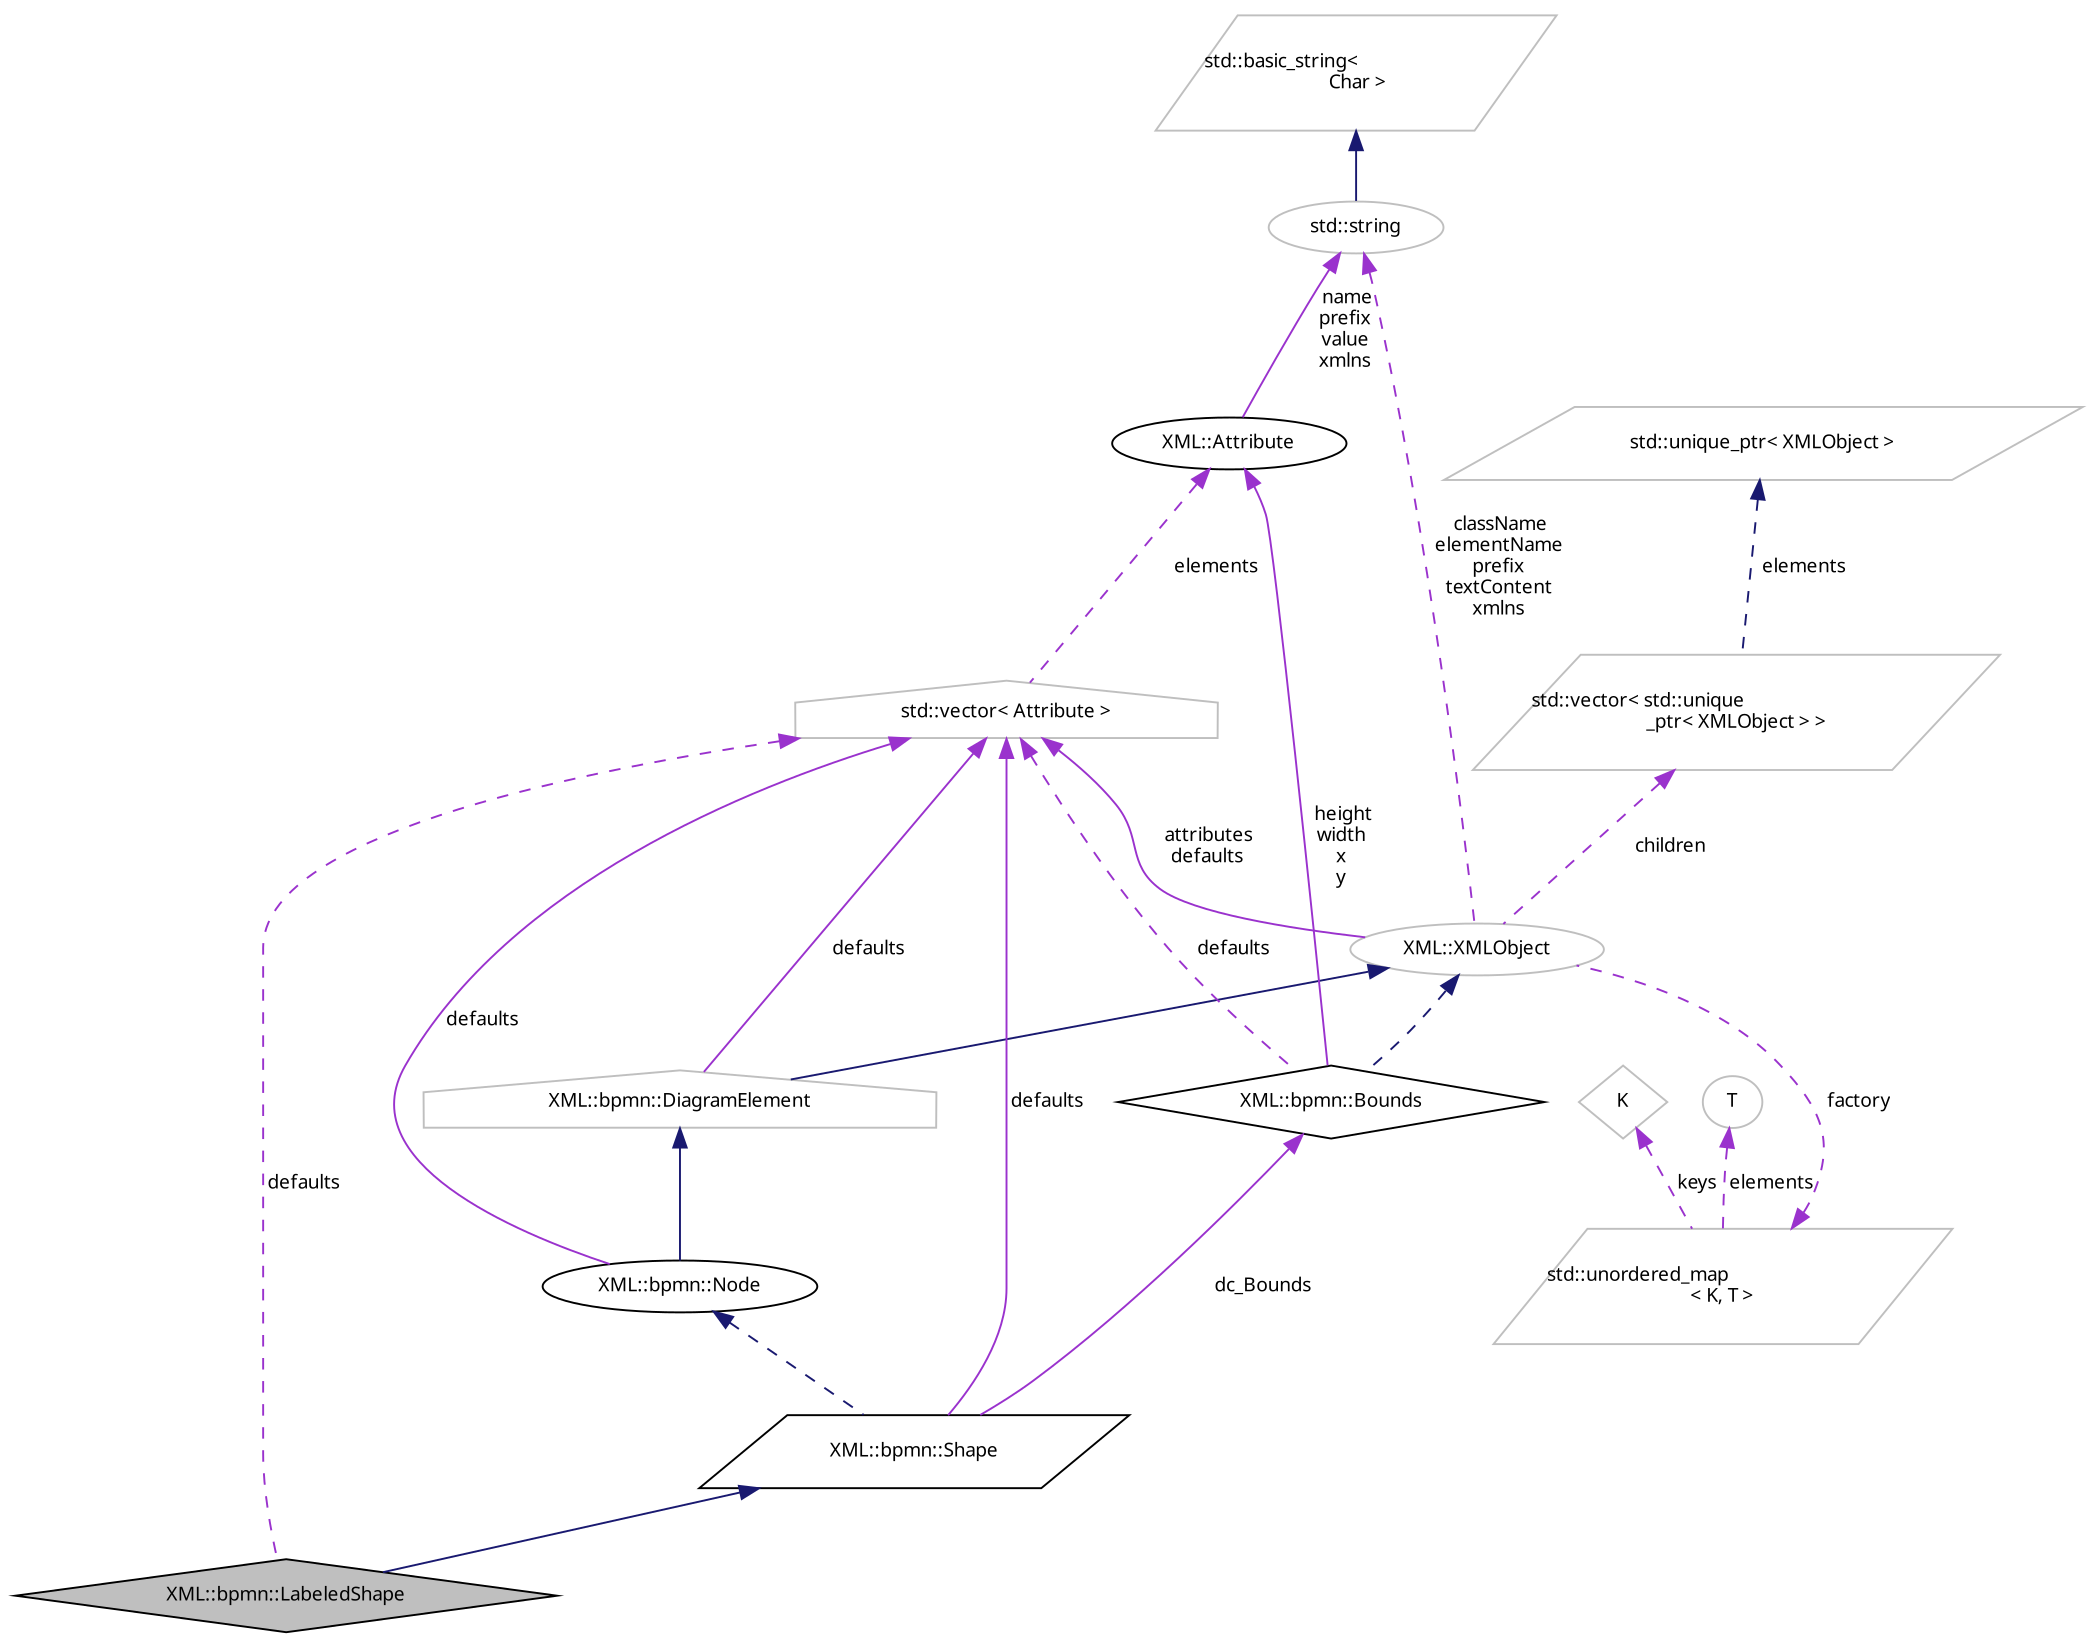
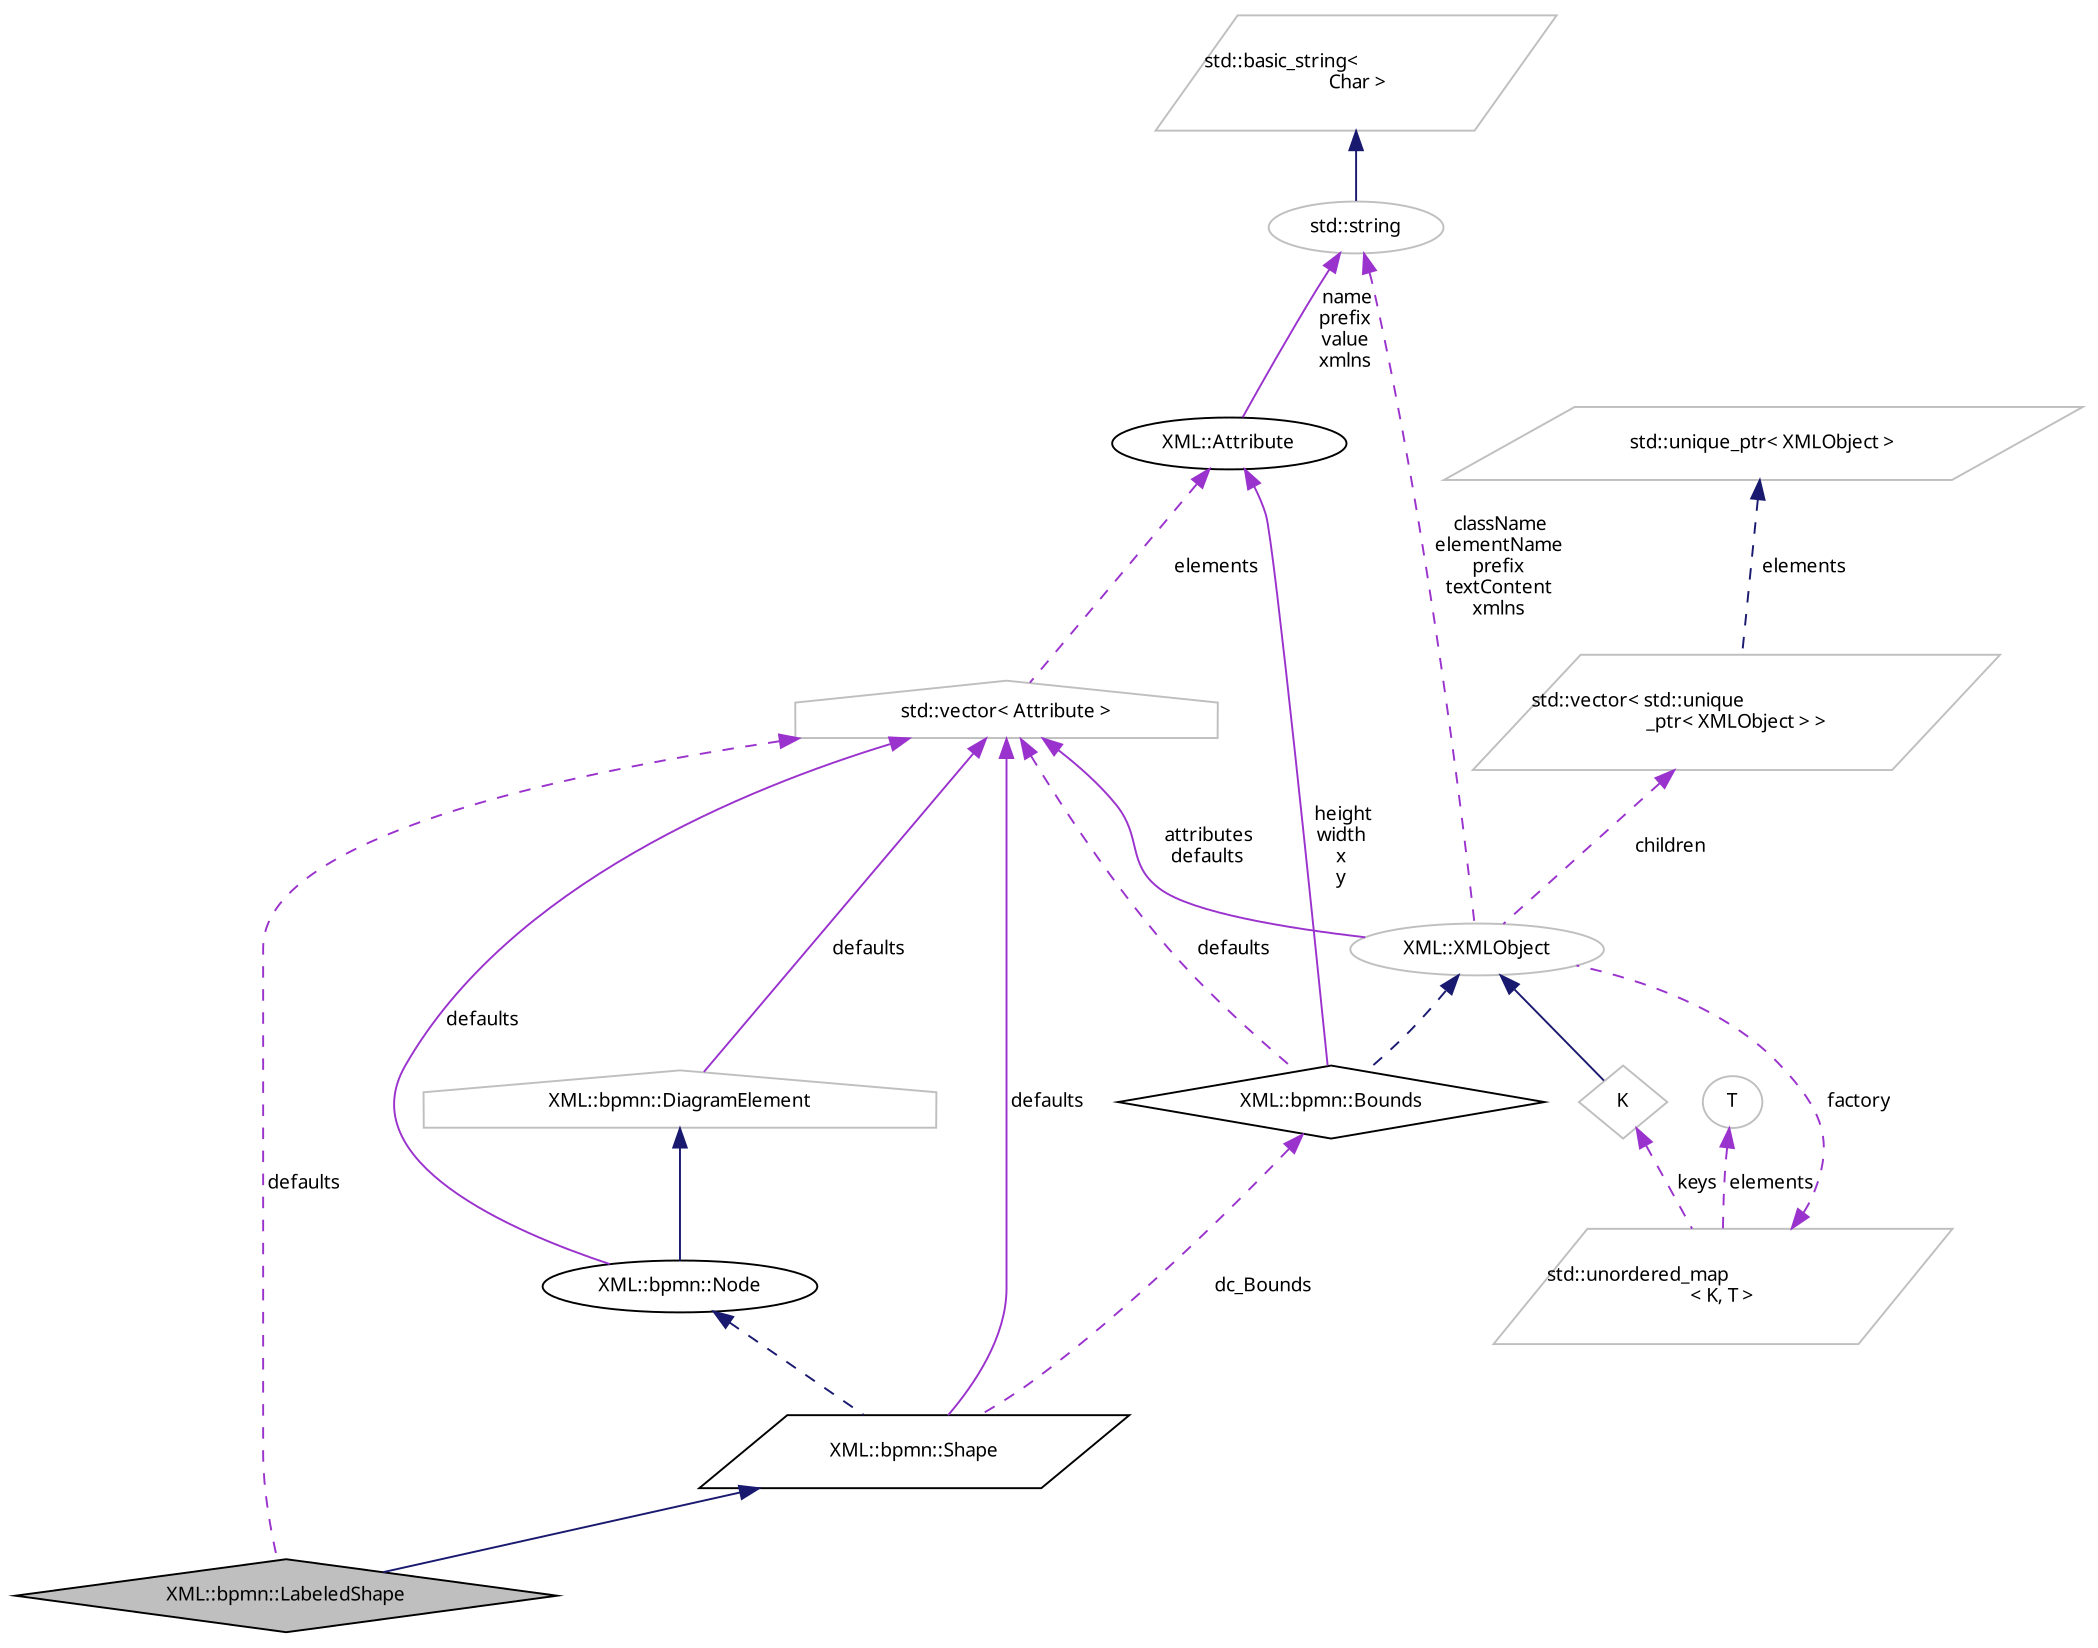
edge "XML::bpmn::DiagramElement" -> "XML::XMLObject": now "K" -> "XML::XMLObject"
edge "XML::bpmn::Shape" -> "XML::bpmn::Bounds": style solid -> dashed
